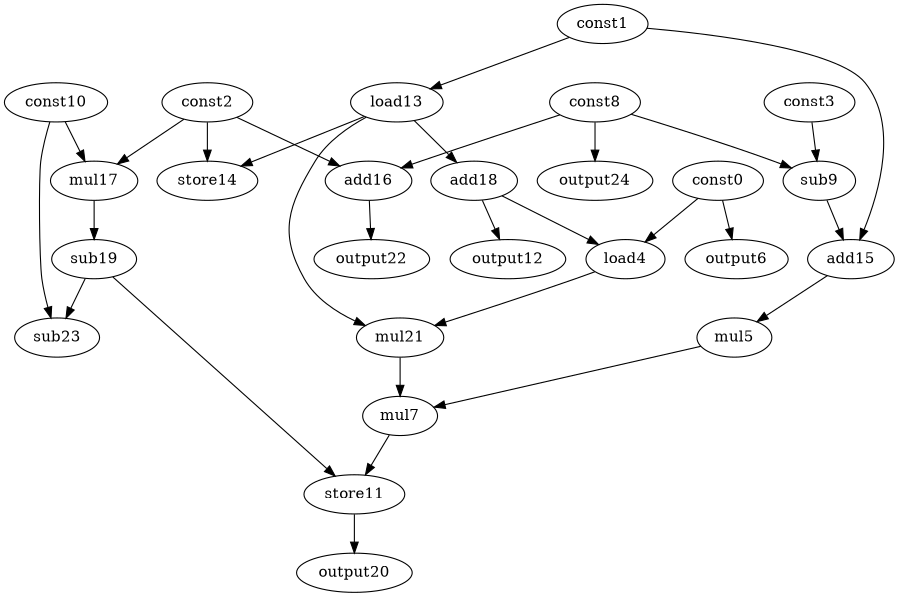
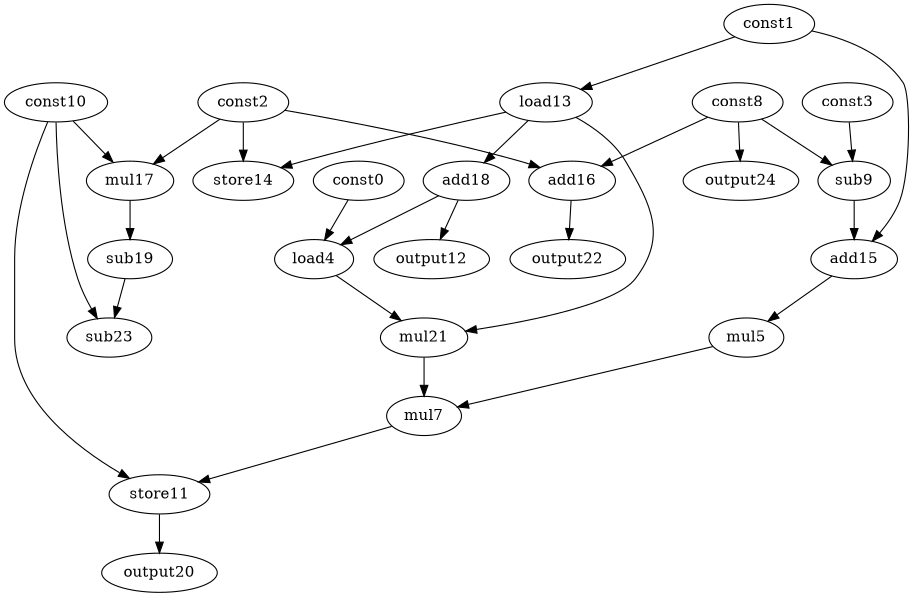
node "output6": removed
edge "sub19" -> "store11": now "const10" -> "store11"
